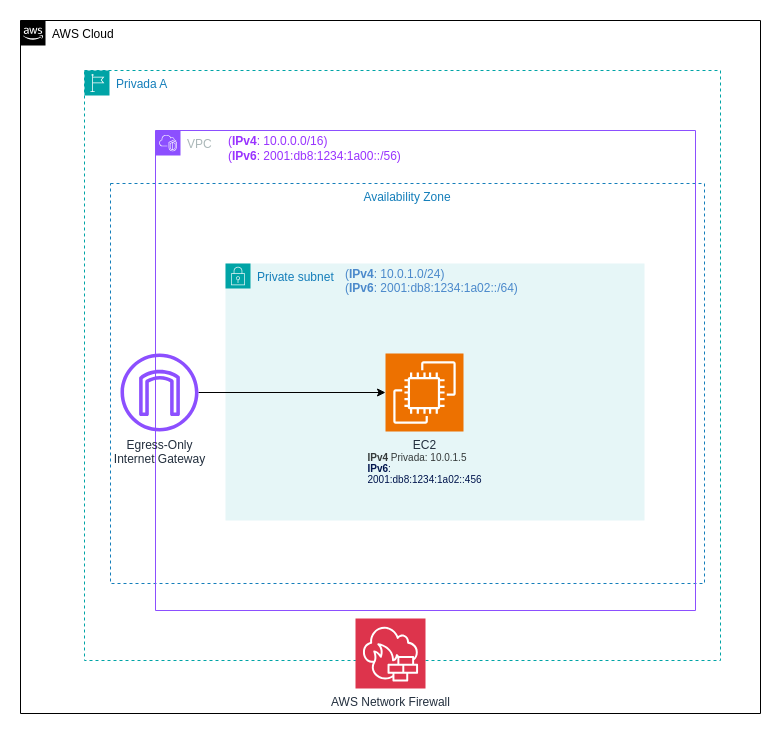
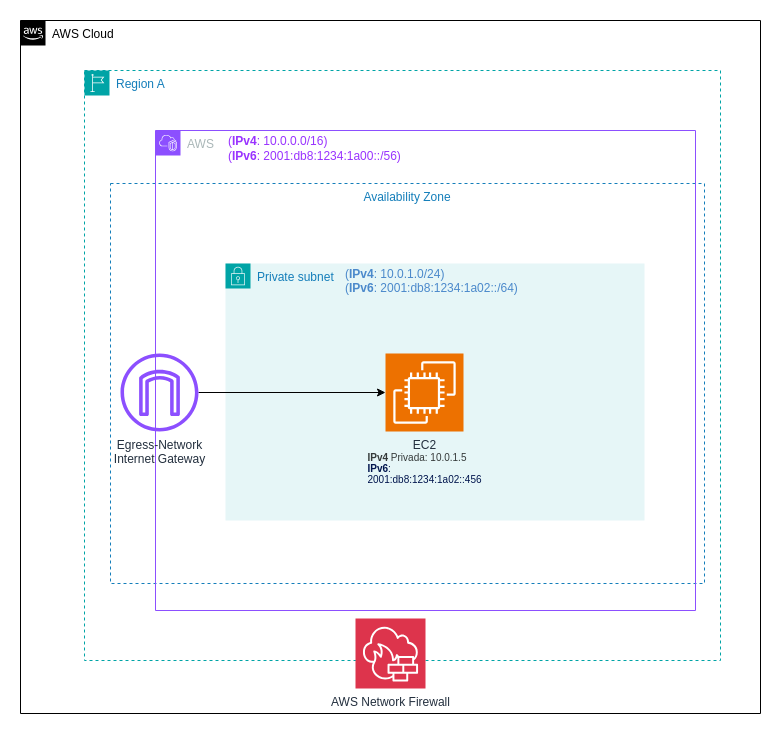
node "Privada A": label "Privada A" -> "Region A"
node "VPC": label "VPC" -> "AWS"
node "Egress-Only Internet Gateway": label "Egress-Only Internet Gateway" -> "Egress-Network Internet Gateway"
